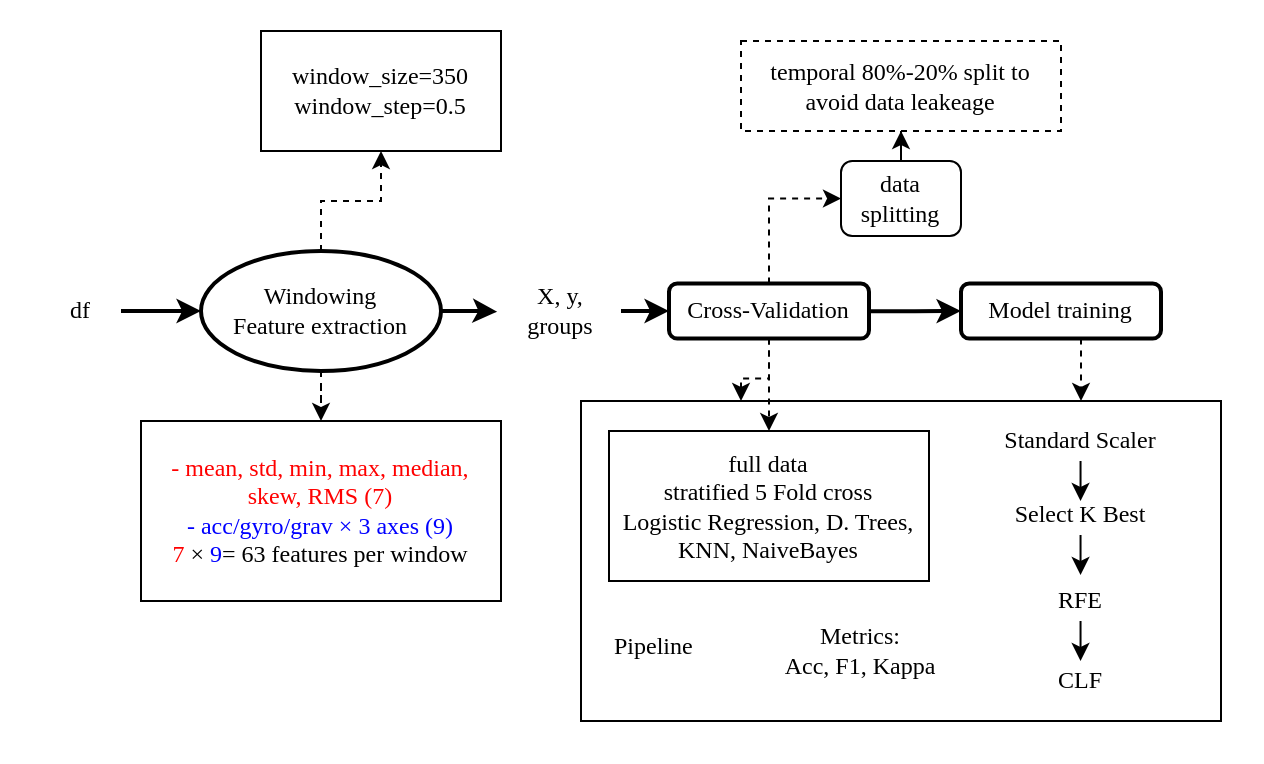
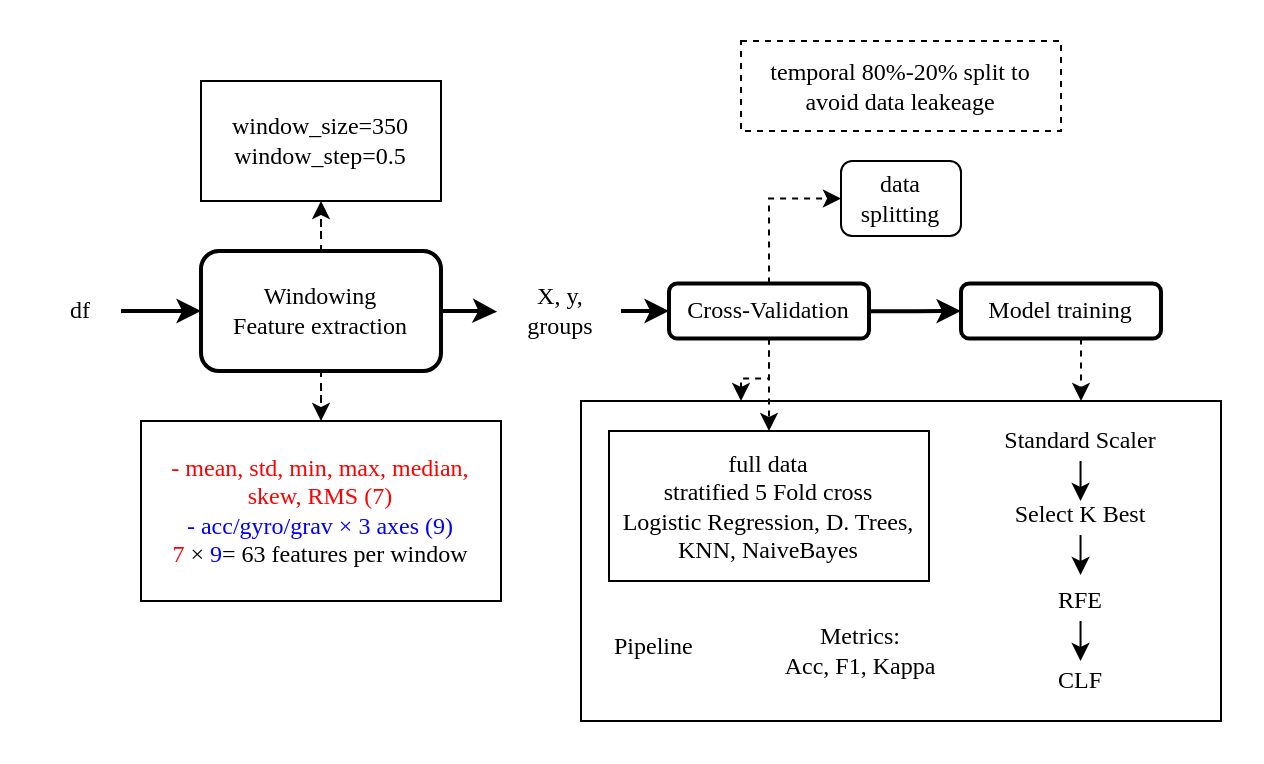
node "window_size=350 window_step=0.5": moved (381, 91) -> (321, 141)
edge "data splitting" -> "temporal 80%-20% split to avoid data leakeage": removed
node "Windowing Feature extraction": shape ellipse -> rounded rectangle
